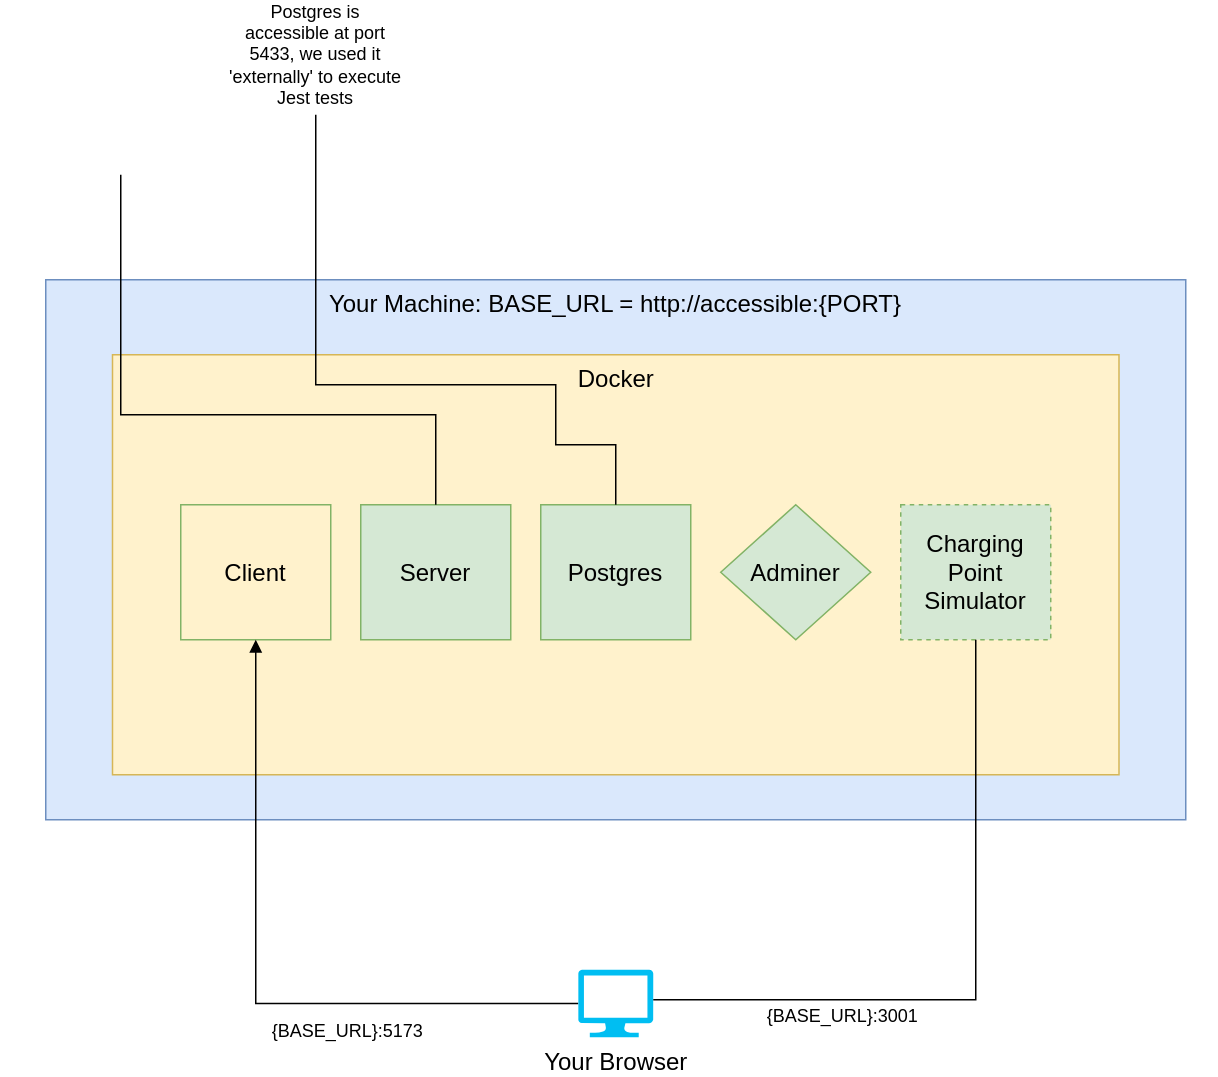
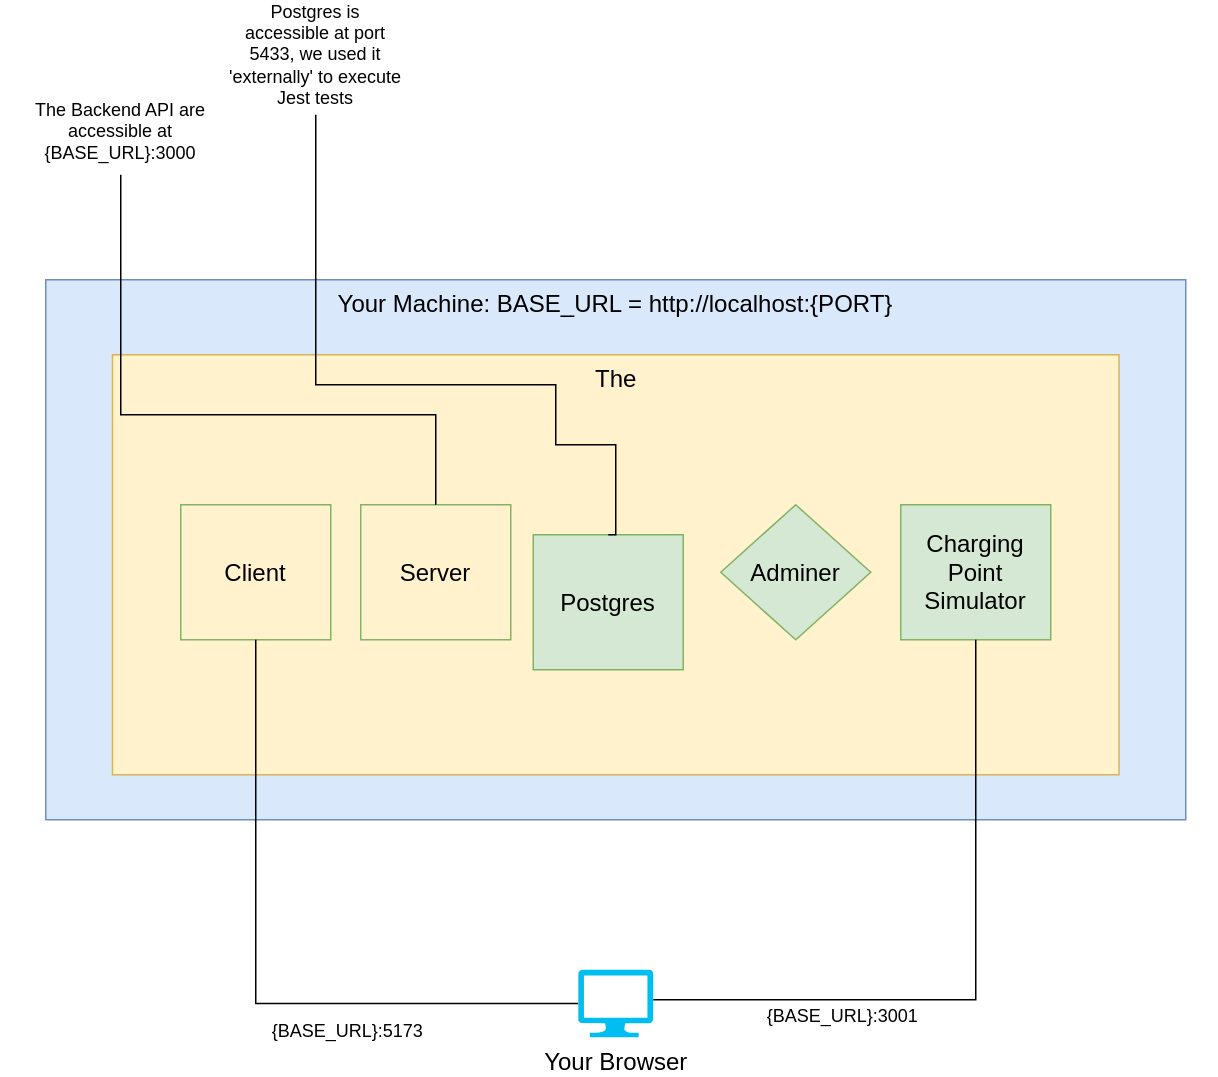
node "The Backend API are accessible at {BASE_URL}:3000": added
node "Your Machine: BASE_URL = http://accessible:{PORT}": label "Your Machine: BASE_URL = http://accessible:{PORT}" -> "Your Machine: BASE_URL = http://localhost:{PORT}"
node "Docker": label "Docker" -> "The"
node "Server": fillcolor #d5e8d4 -> #fff2cc
node "Postgres": moved (616, 572) -> (608, 602)
node "Charging Point Simulator": style dashed -> solid
edge "Your Browser" -> "Client": arrowhead block -> none
